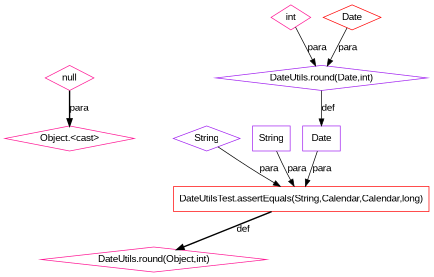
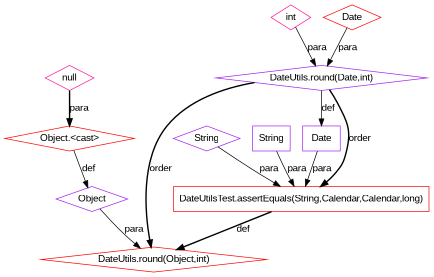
edge "DateUtils.round(Date,int)" -> "DateUtils.round(Object,int)": added, label "order"
edge "DateUtils.round(Date,int)" -> "DateUtilsTest.assertEquals(String,Calendar,Calendar,long)": added, label "order"
node "Object.<cast>": color deeppink -> red
node "Object": added
node "DateUtils.round(Object,int)": color deeppink -> red
